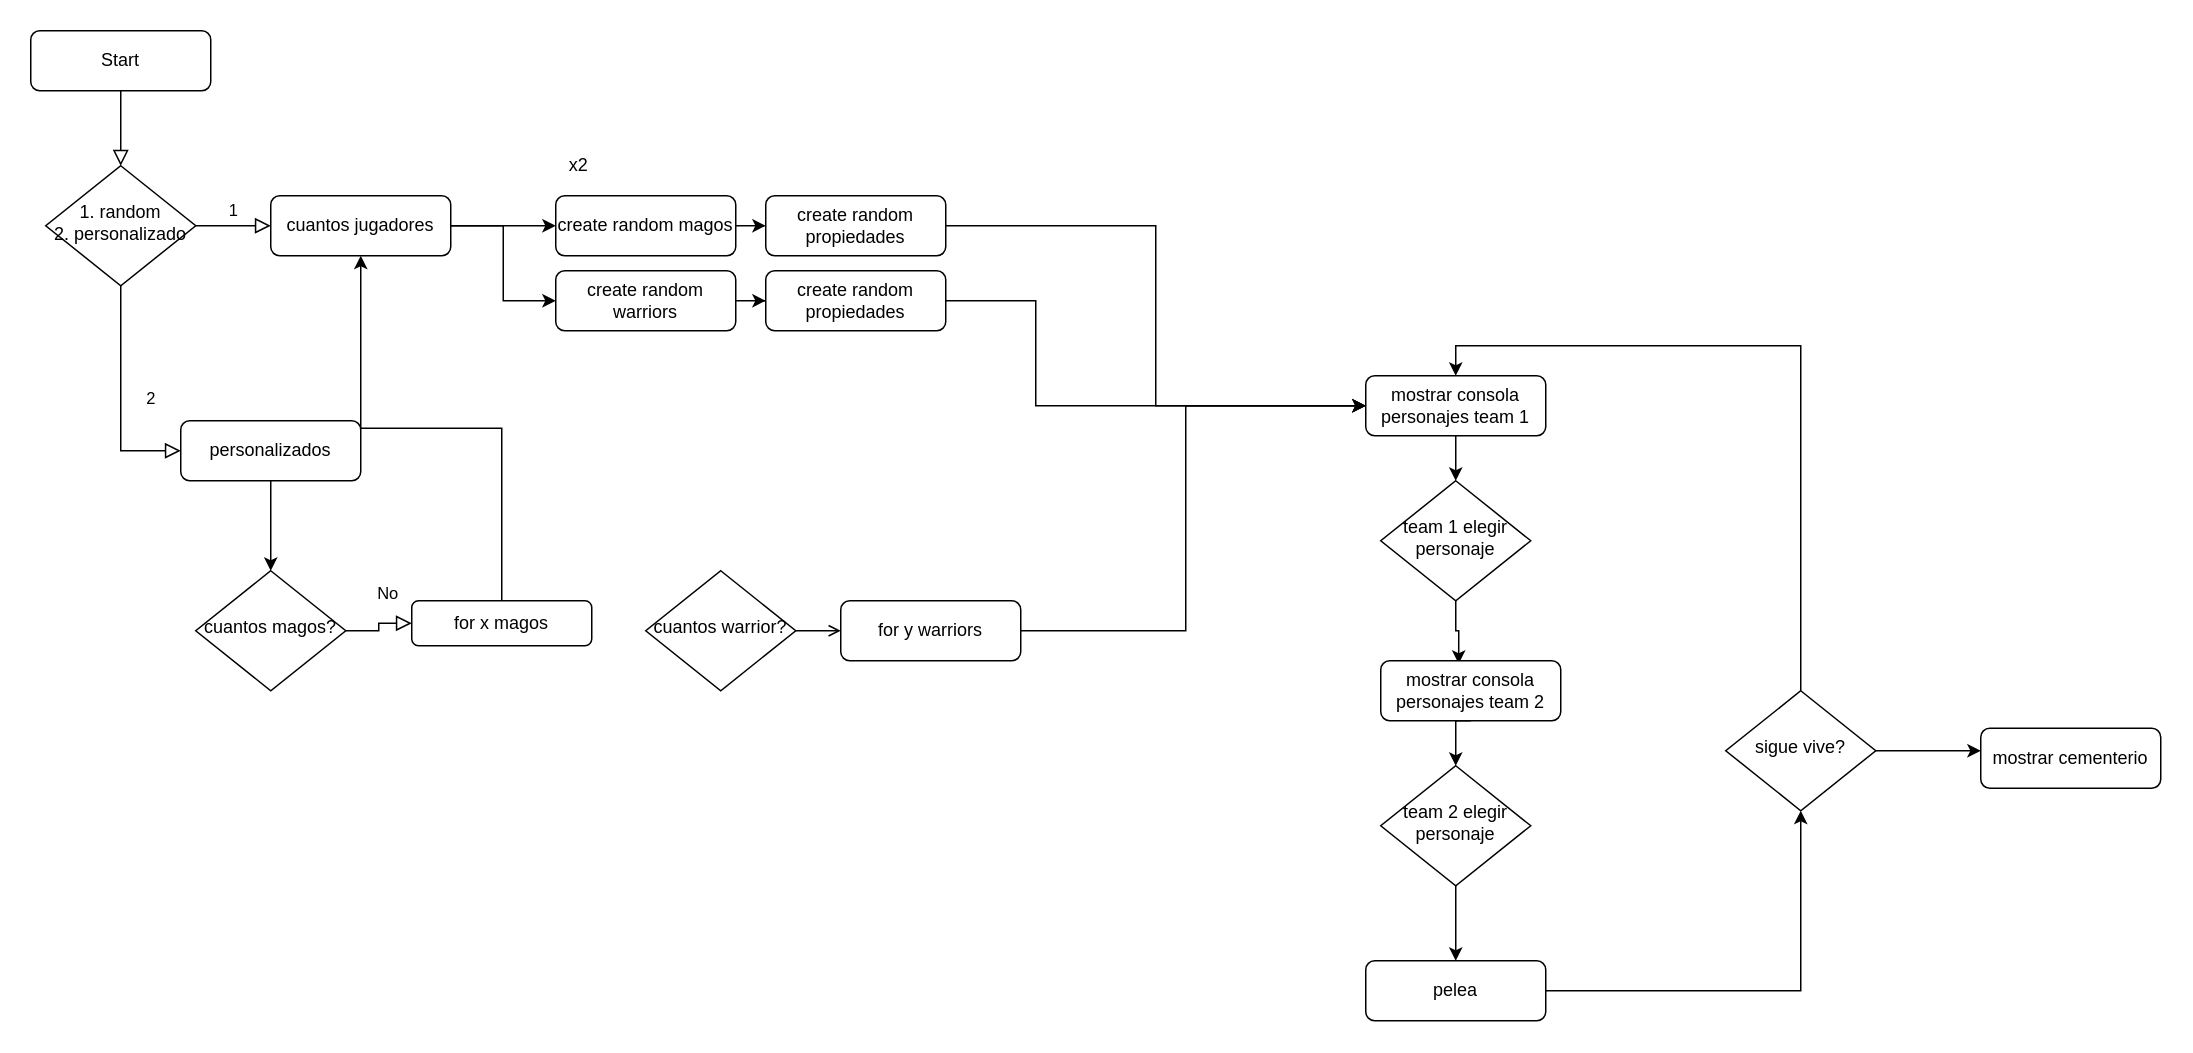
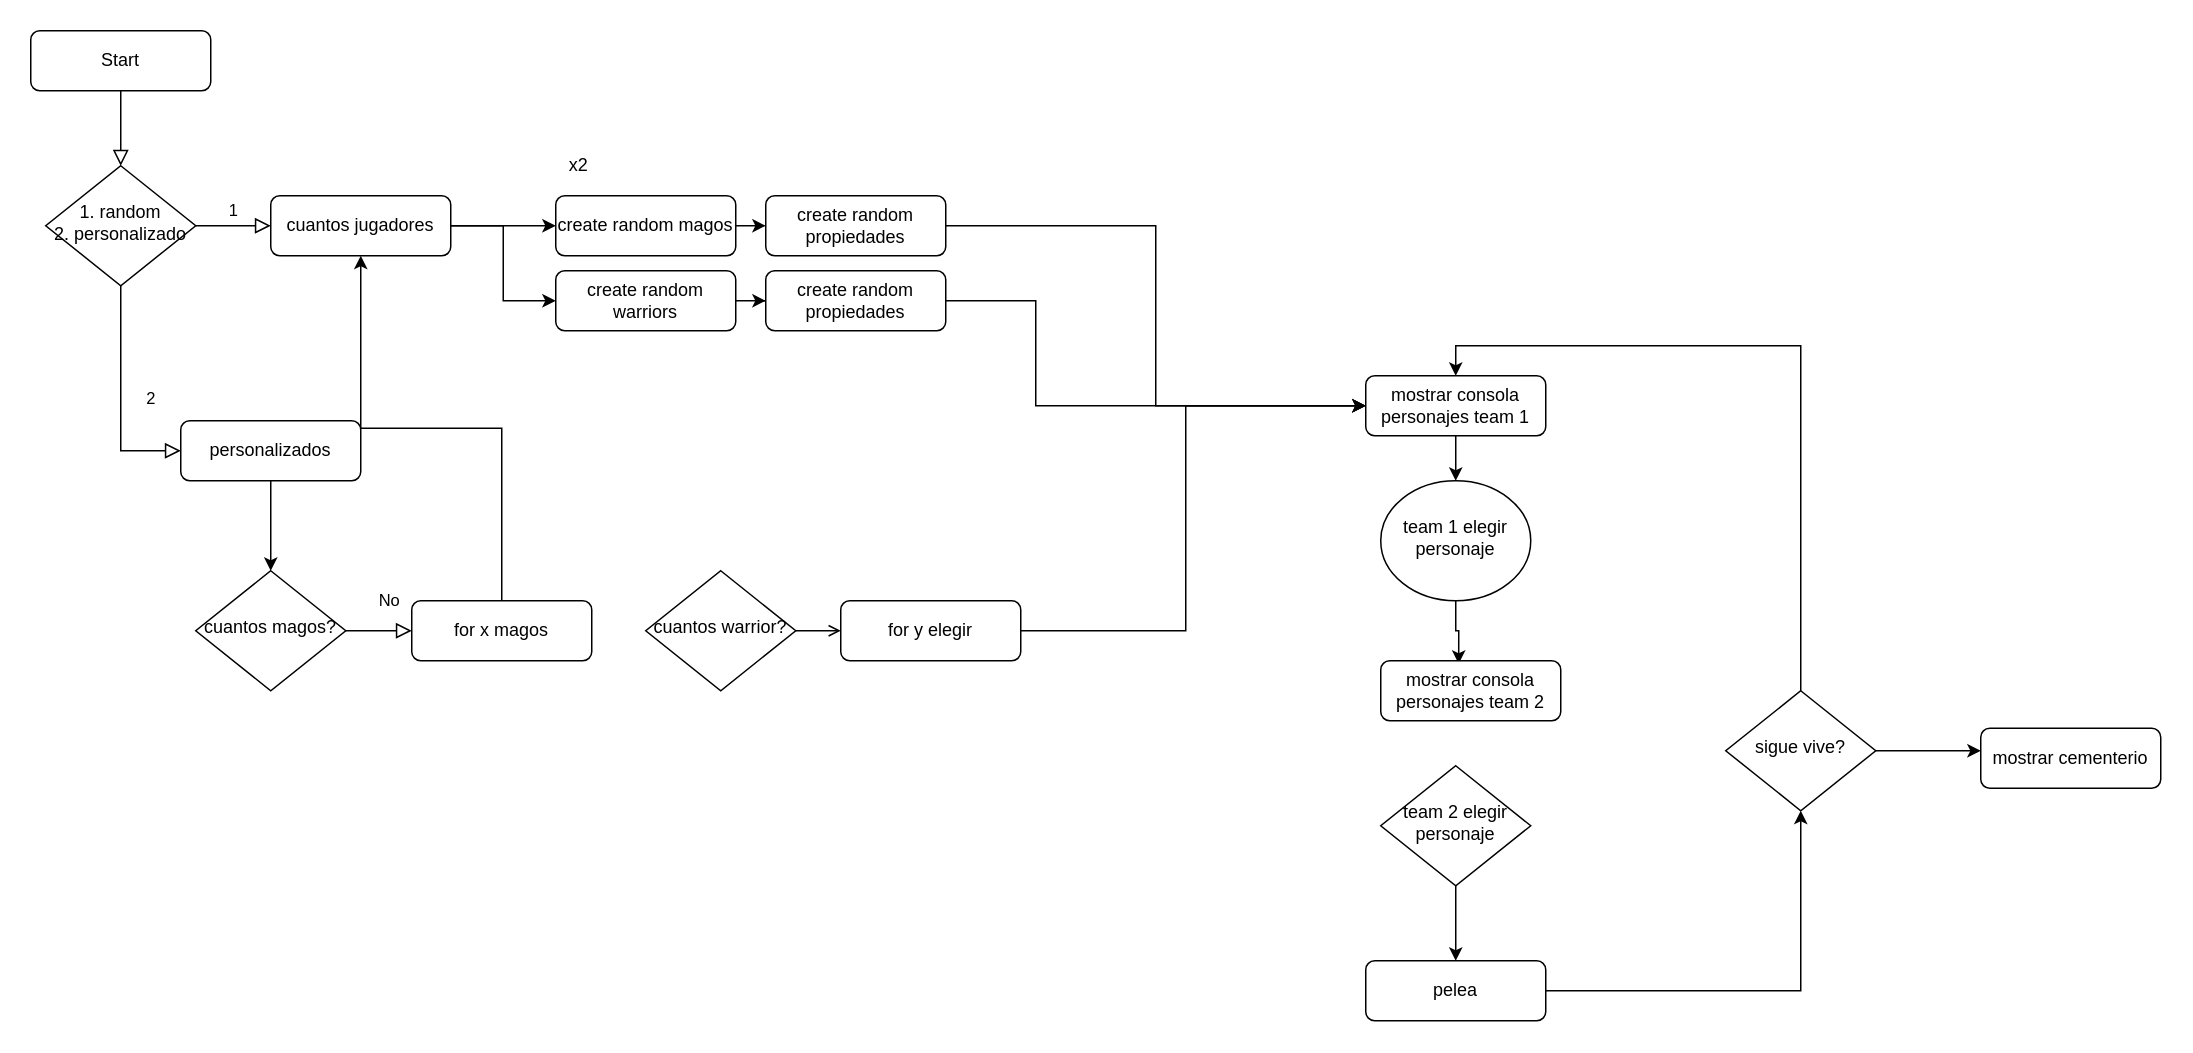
node "team 1 elegir personaje": shape diamond -> ellipse
node "for x magos": size 180x45 -> 180x60
node "for y warriors": label "for y warriors" -> "for y elegir"
edge "mostrar consola personajes team 2" -> "team 2 elegir personaje": removed
